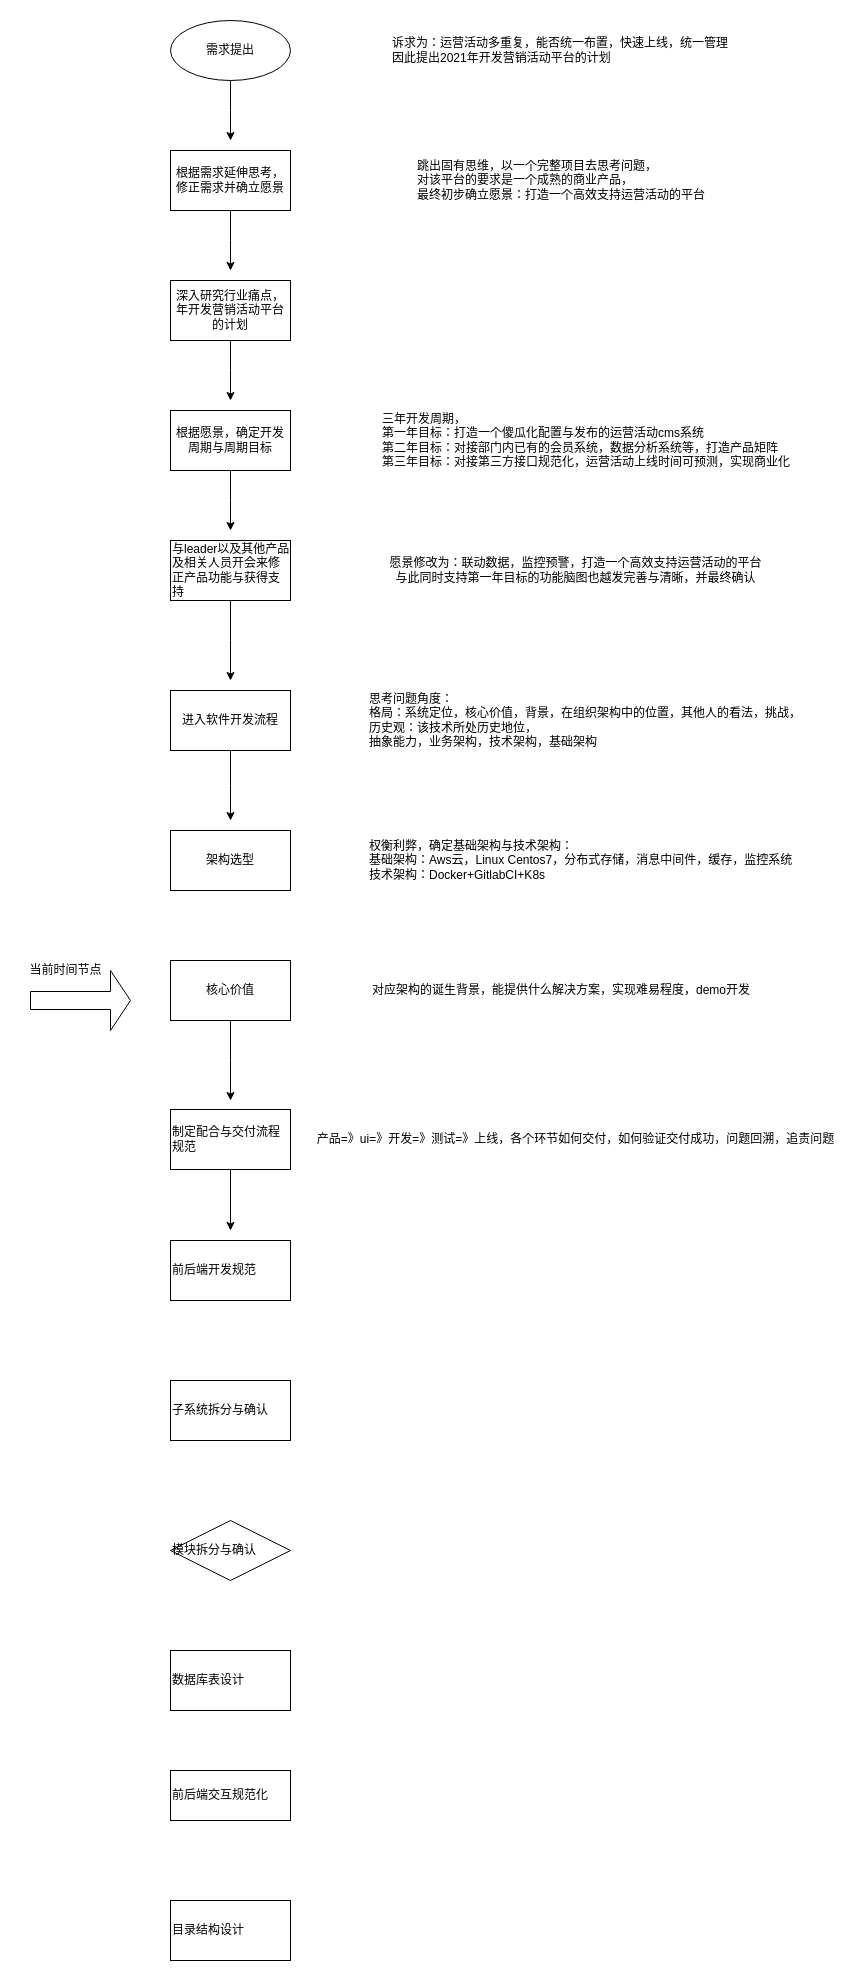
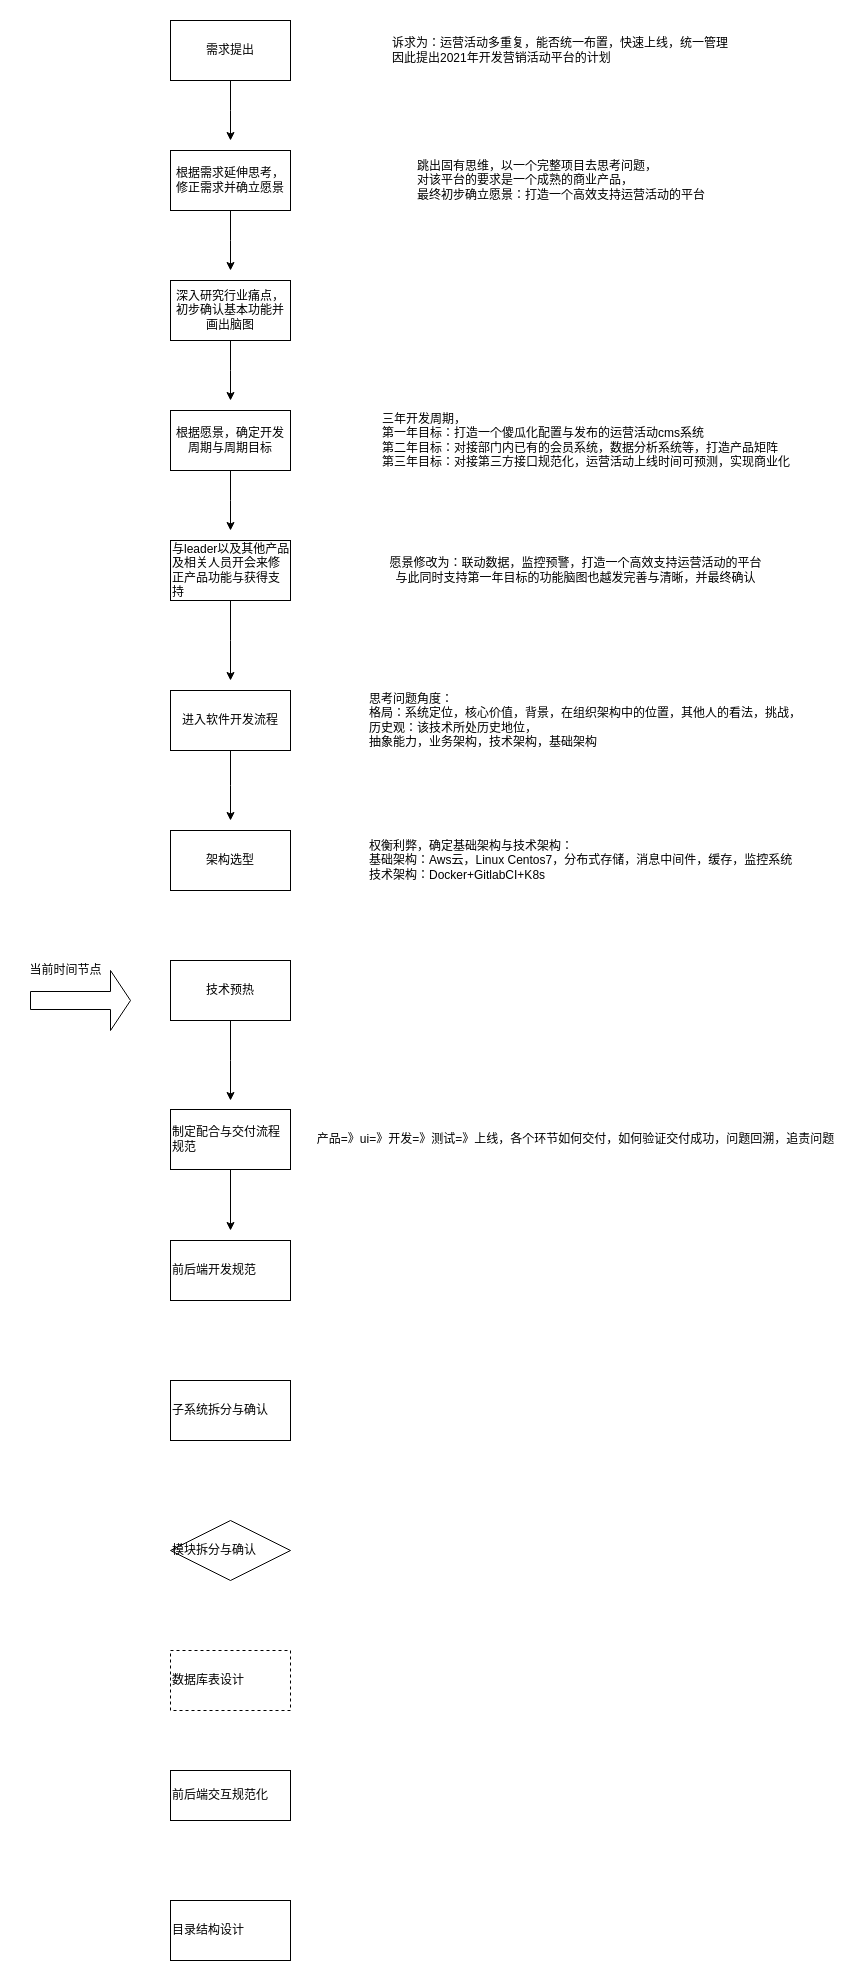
node "需求提出": shape ellipse -> rectangle
node "深入研究行业痛点，年开发营销活动平台的计划": label "深入研究行业痛点，年开发营销活动平台的计划" -> "深入研究行业痛点，初步确认基本功能并画出脑图"
node "核心价值": label "核心价值" -> "技术预热"
node "对应架构的诞生背景，能提供什么解决方案，实现难易程度，demo开发": removed
node "数据库表设计": style solid -> dashed
